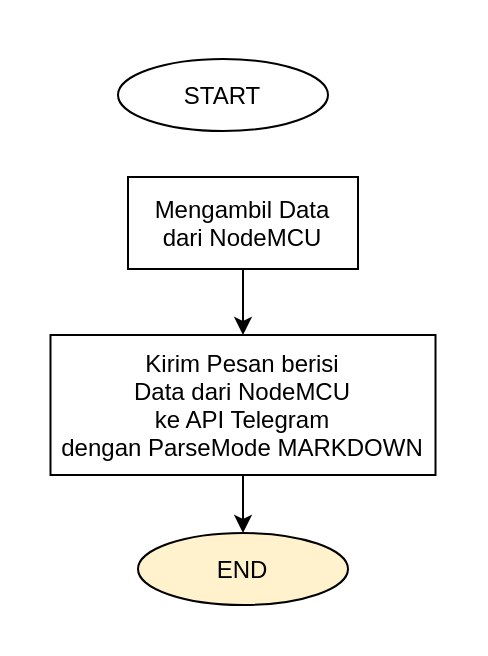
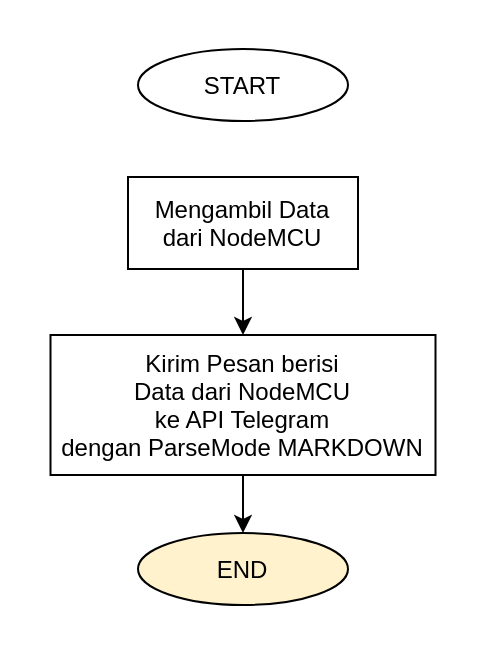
node "START": moved (223, 95) -> (243, 85)
